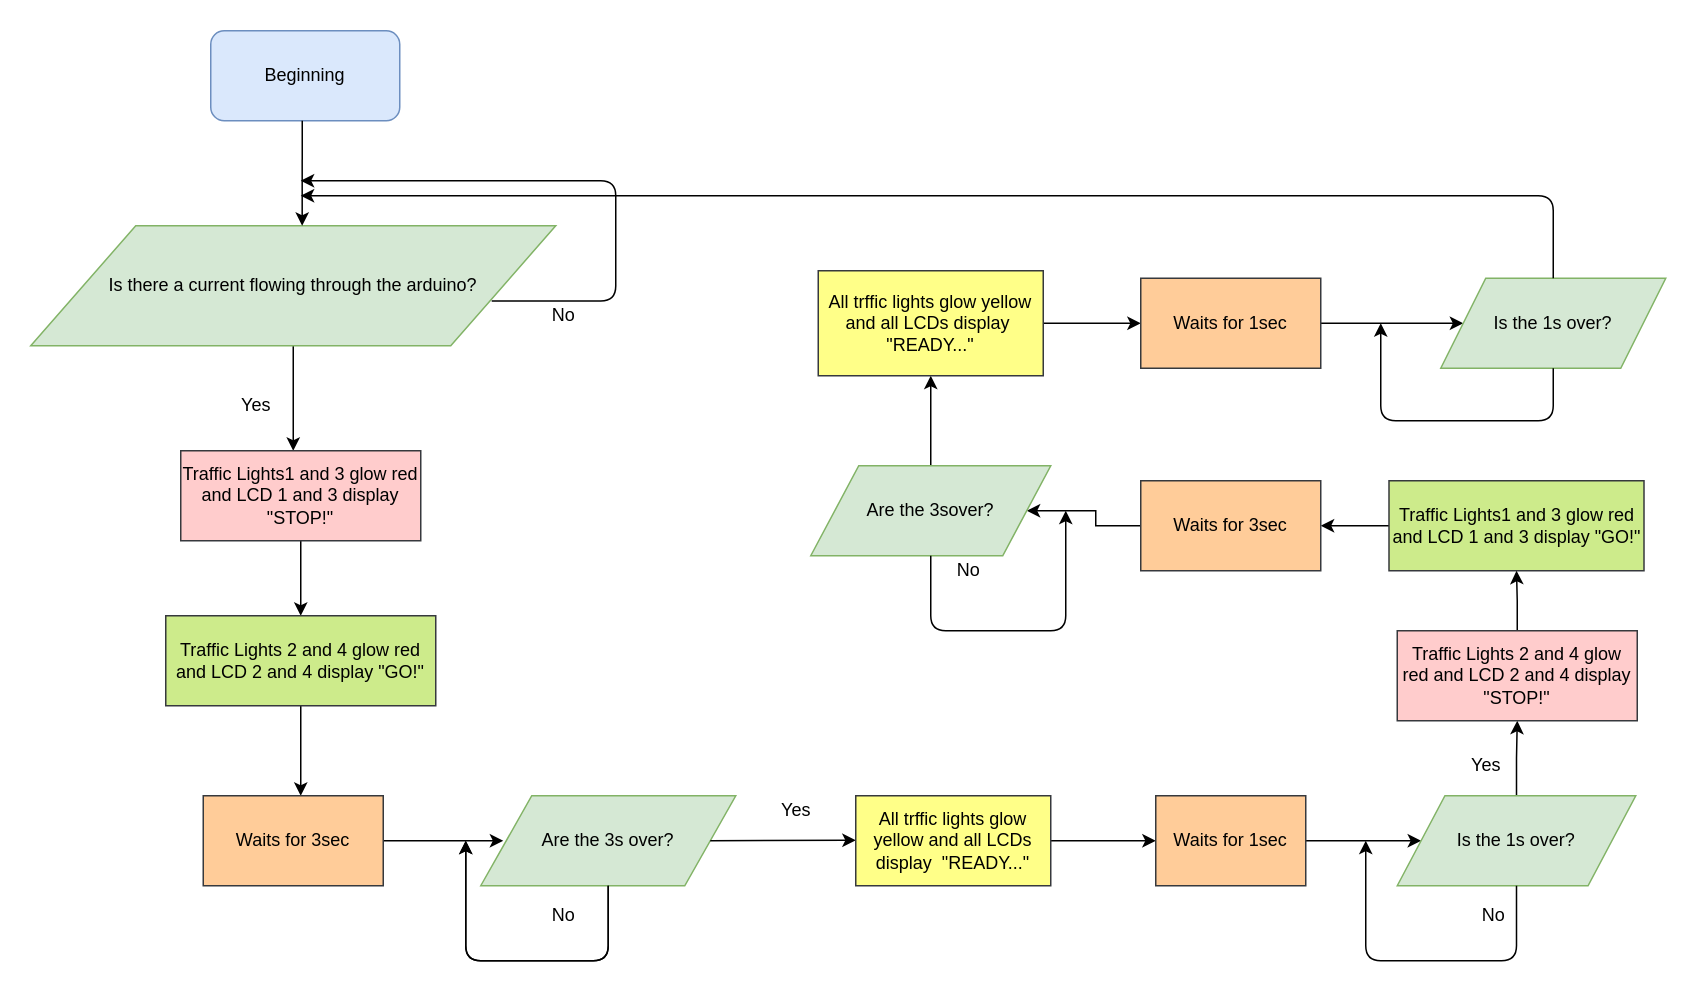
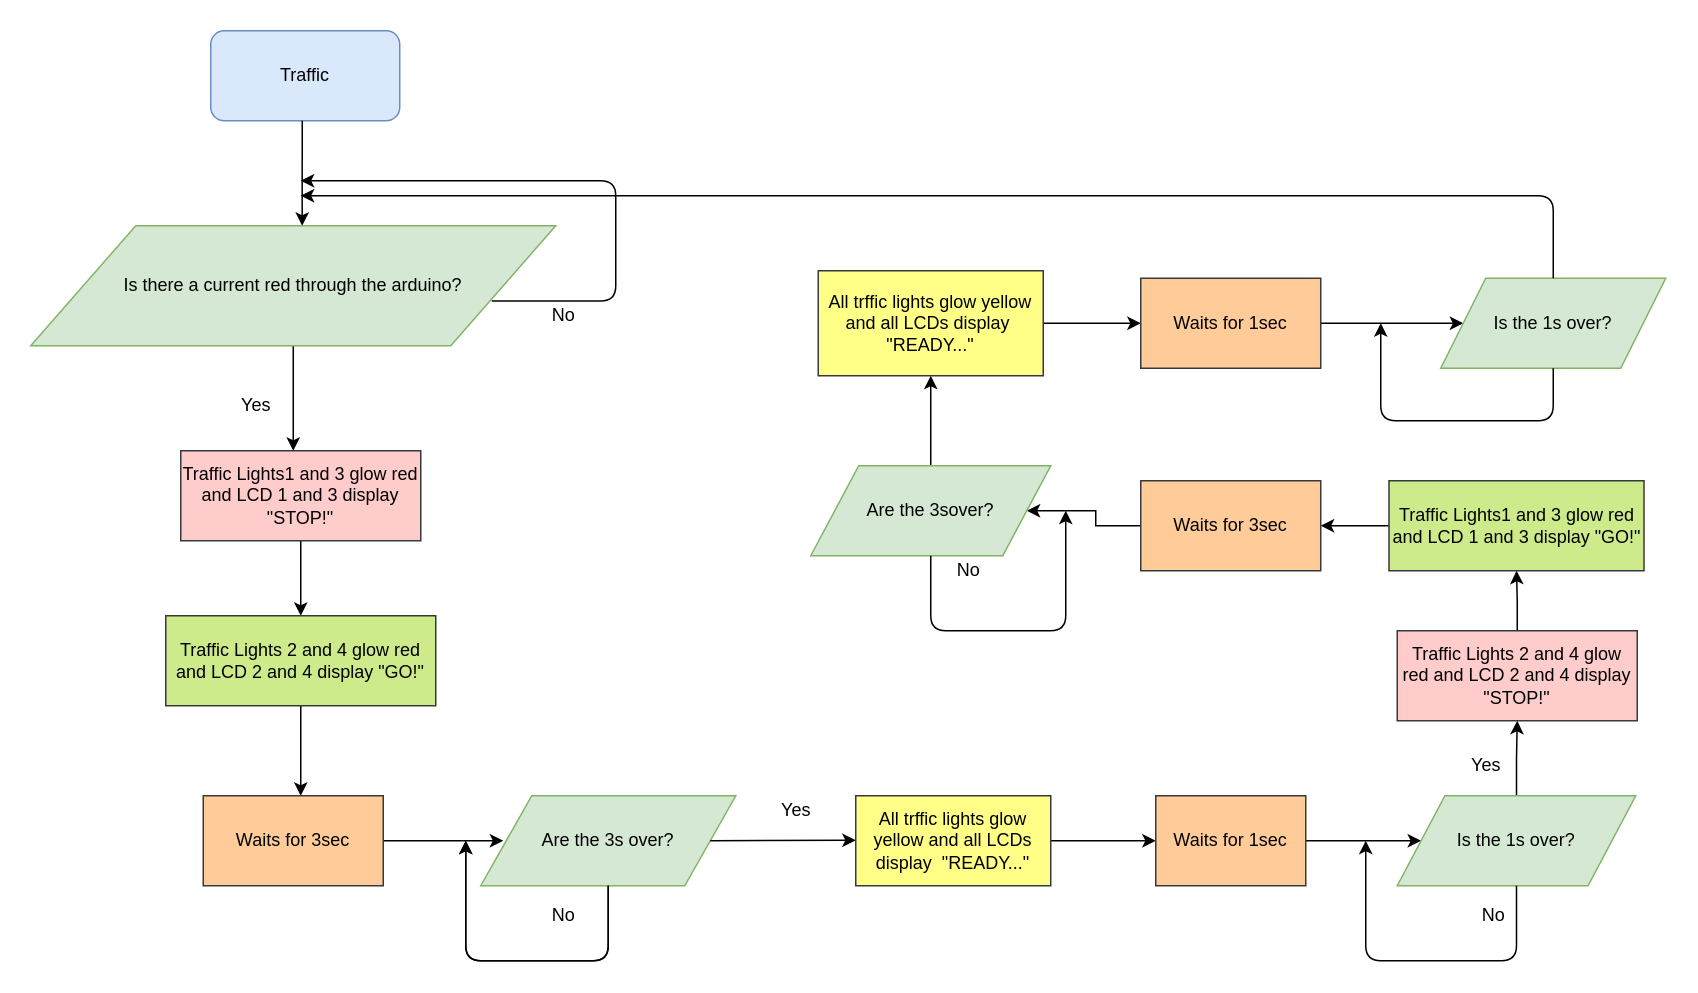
node "Beginning": label "Beginning" -> "Traffic"
node "Is there a current flowing through the arduino?": label "Is there a current flowing through the arduino?" -> "Is there a current red through the arduino?"
